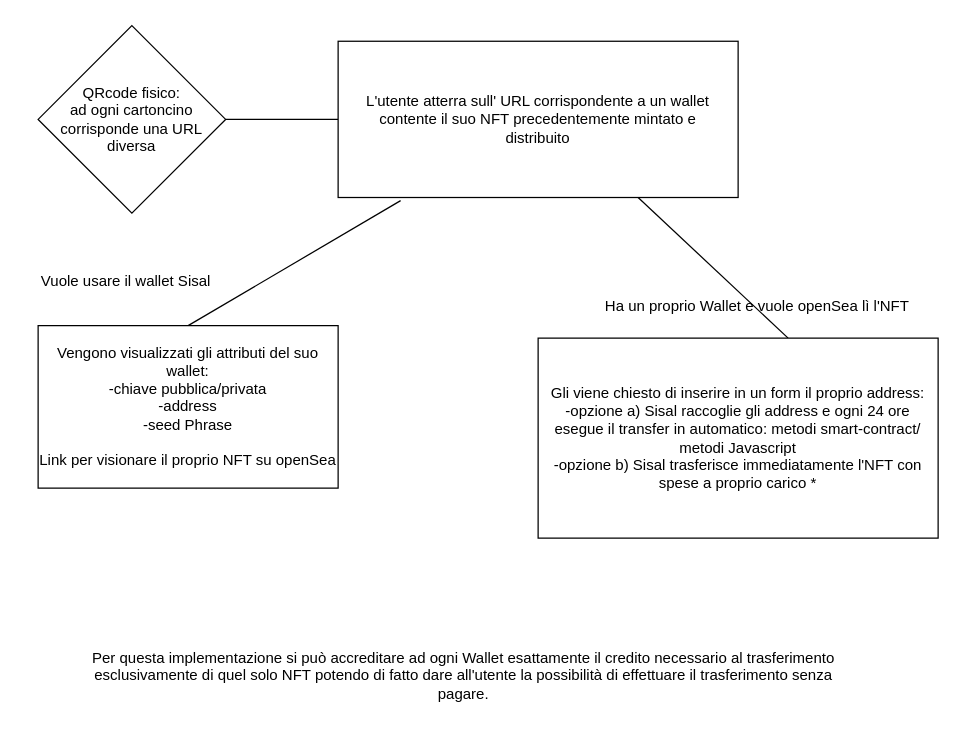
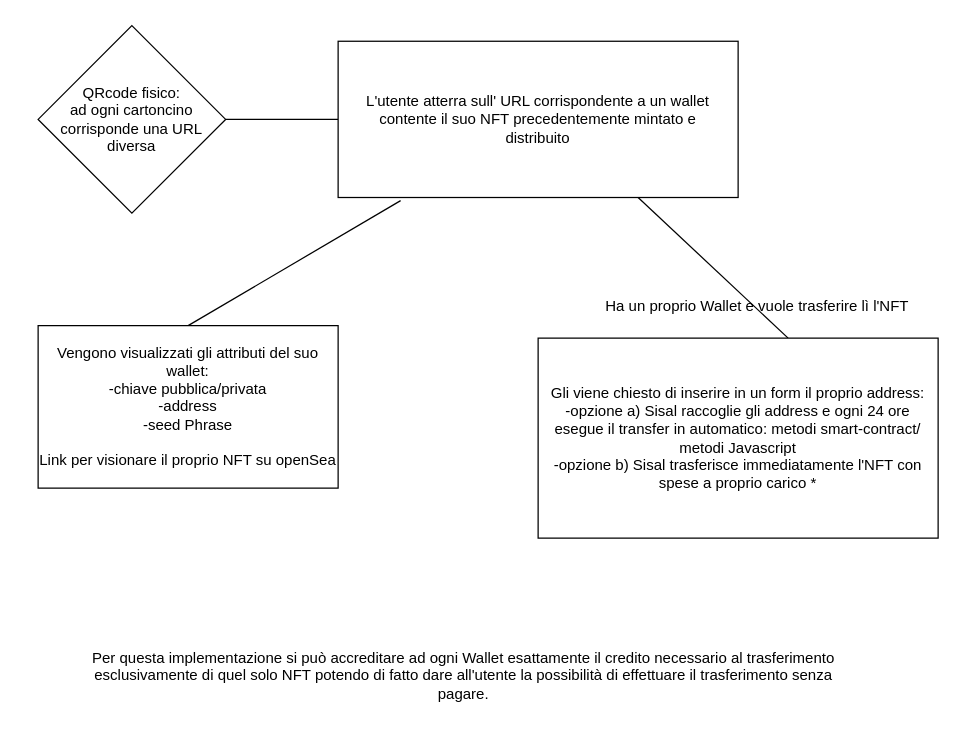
node "Vuole usare il wallet Sisal": removed
node "Ha un proprio Wallet e vuole openSea lì l'NFT": label "Ha un proprio Wallet e vuole openSea lì l'NFT" -> "Ha un proprio Wallet e vuole trasferire lì l'NFT"
